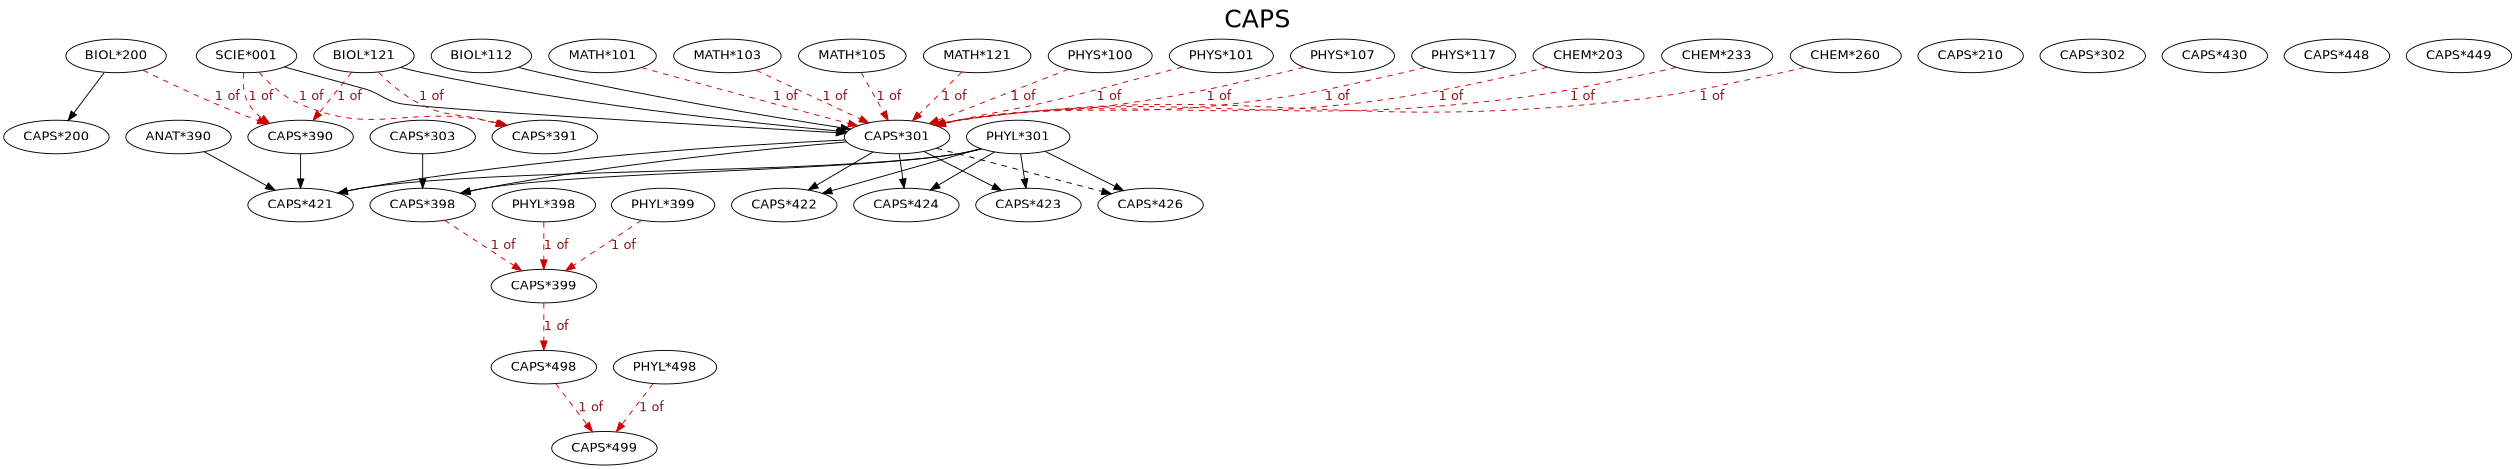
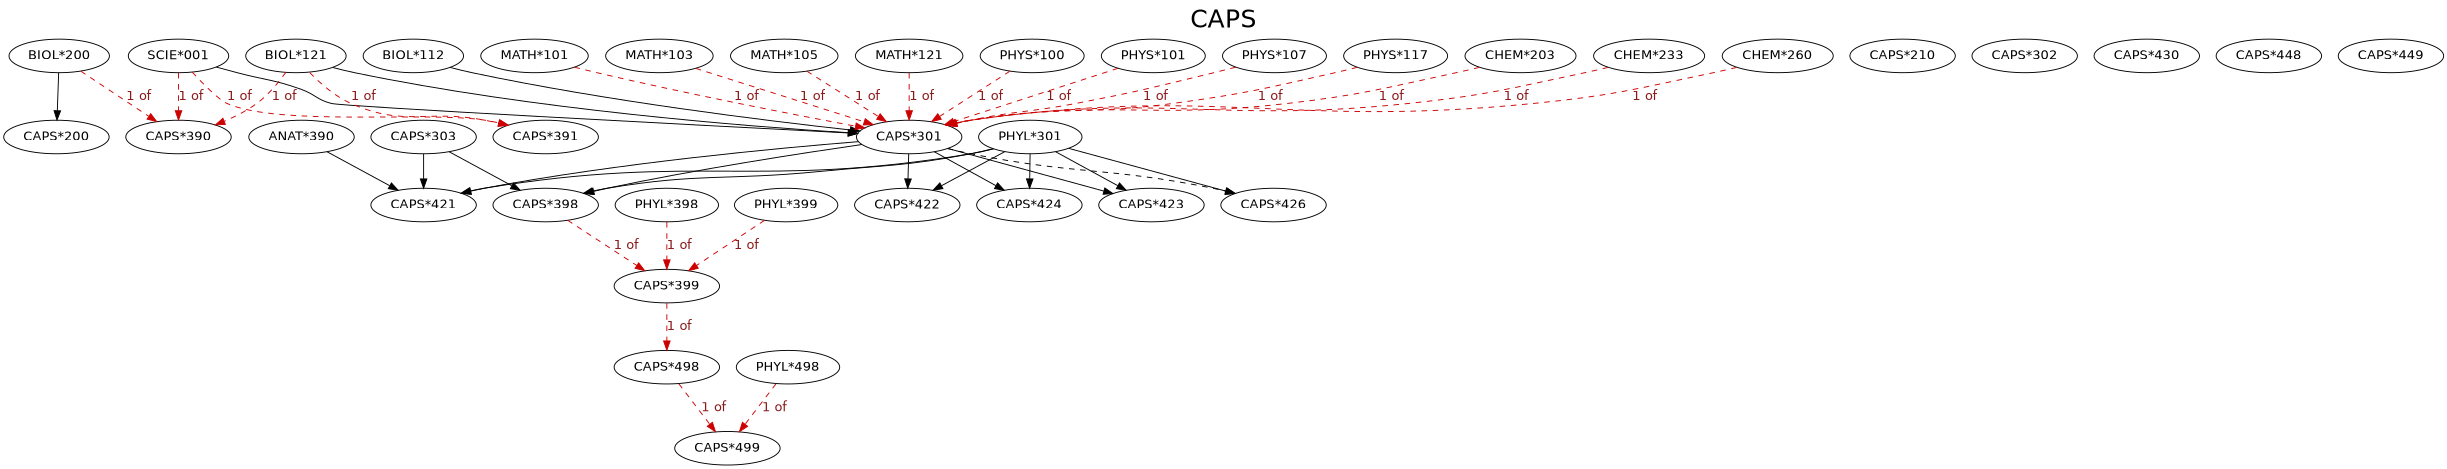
edge "CAPS*390" -> "CAPS*421": now "CAPS*303" -> "CAPS*421"
